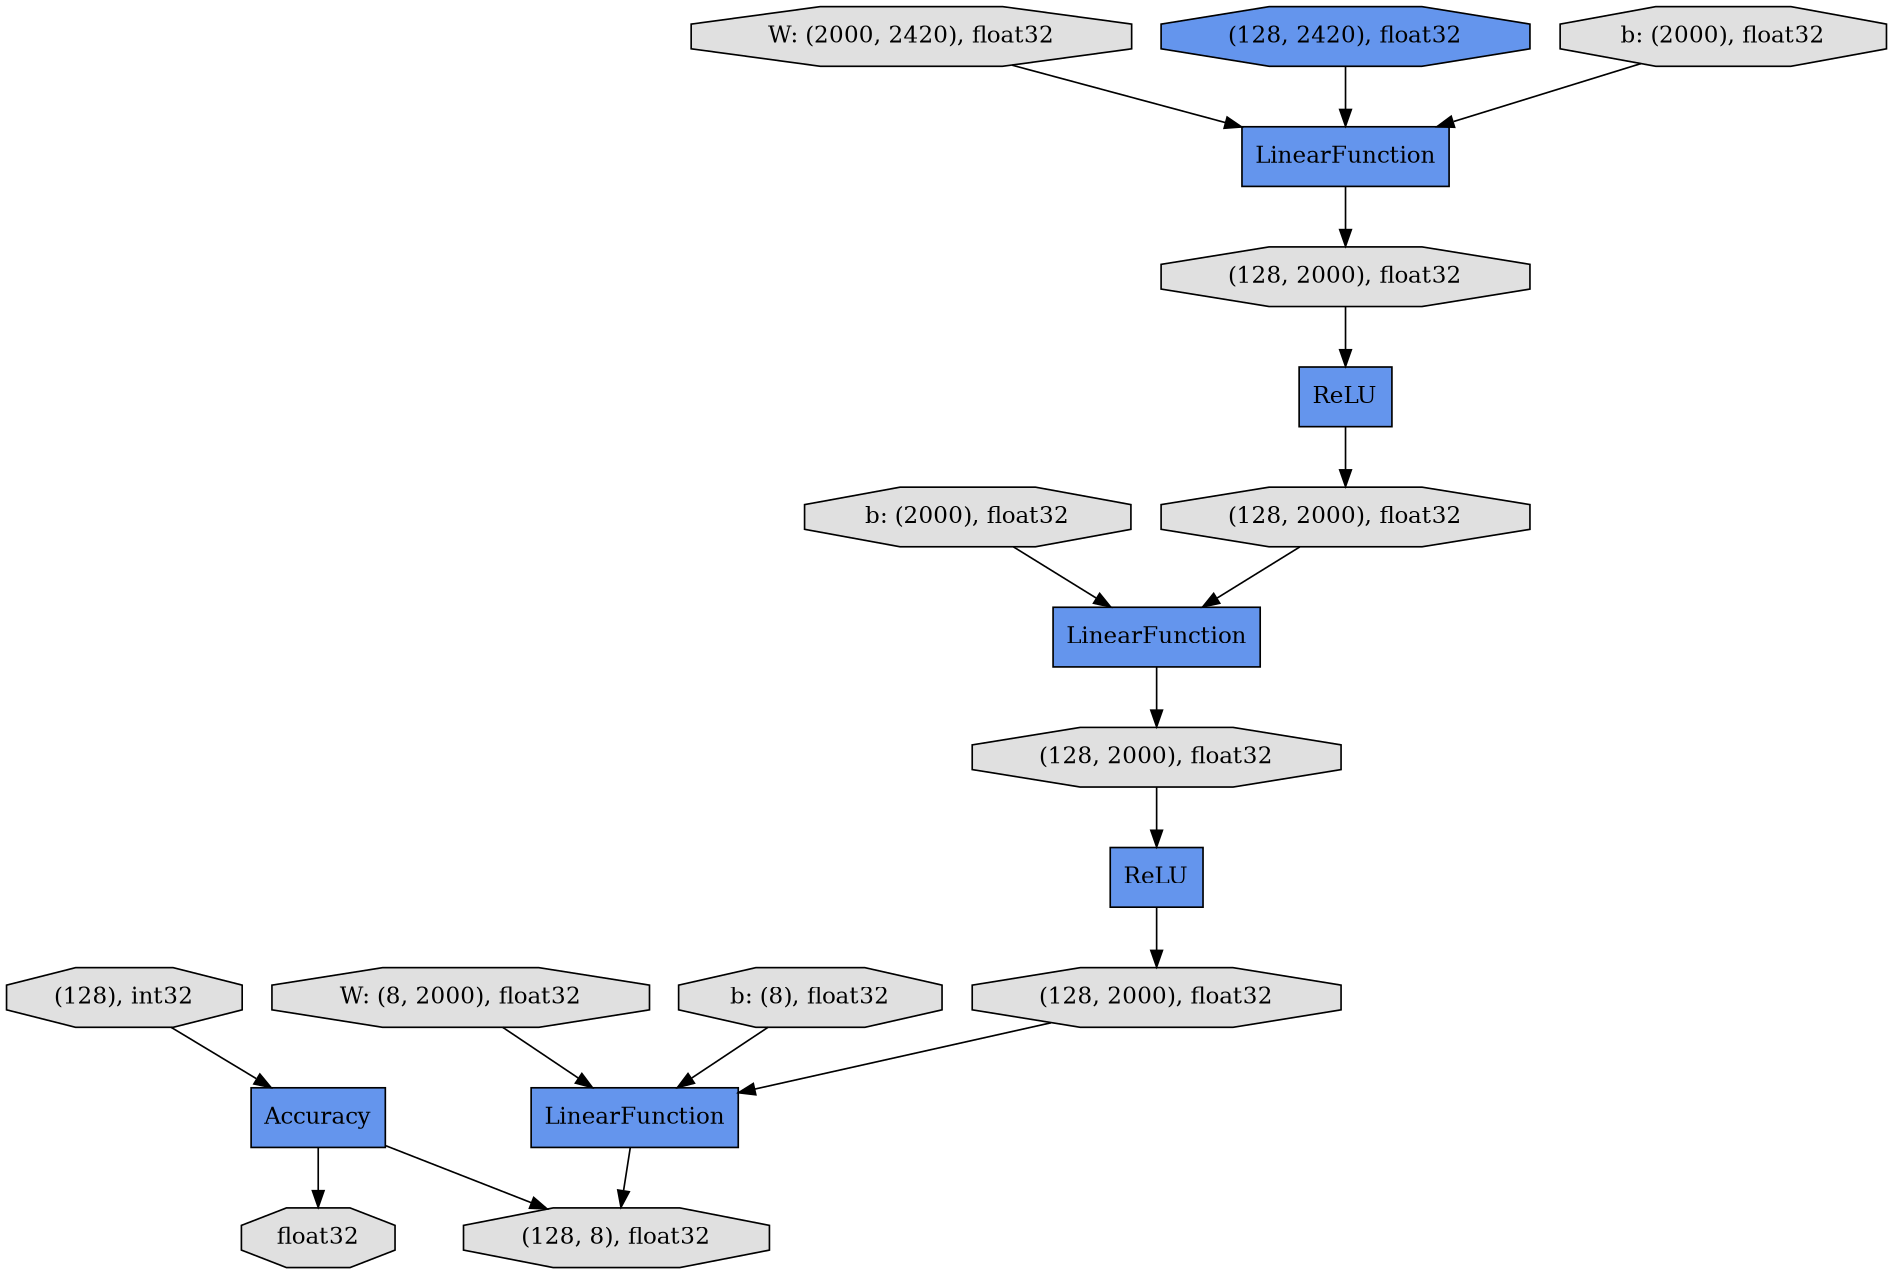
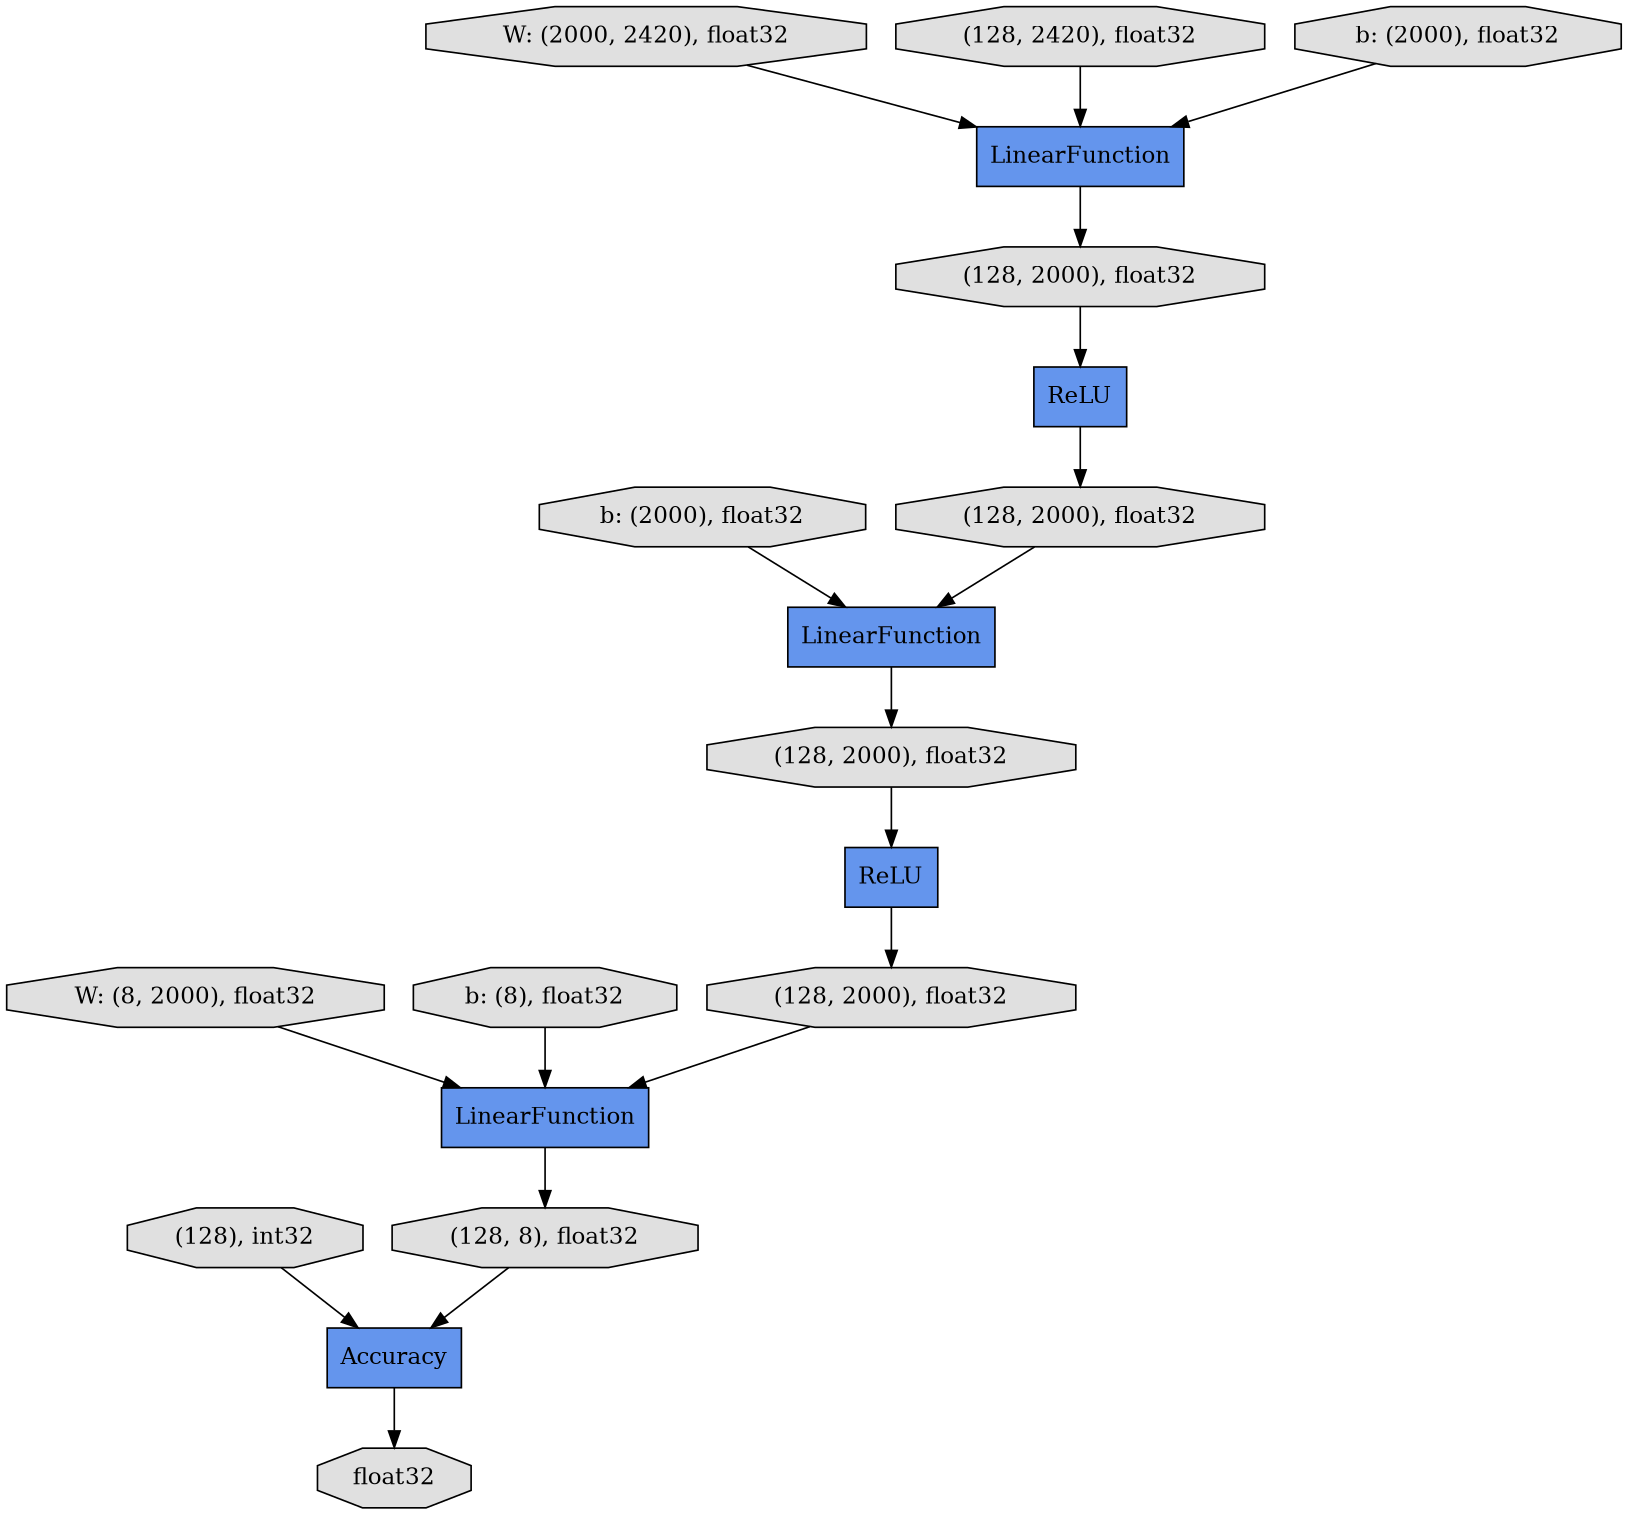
node "(128, 2420), float32": fillcolor #6495ed -> #e0e0e0
edge "Accuracy" -> "(128, 8), float32": reversed
